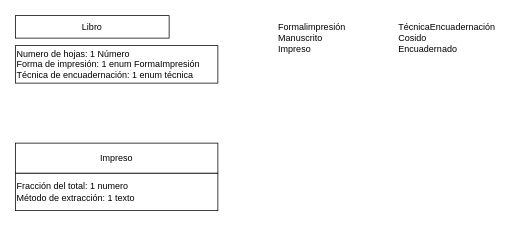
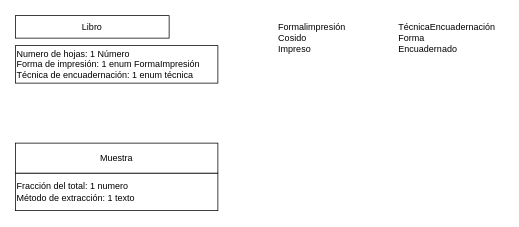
node "Formalimpresión Manuscrito Impreso": label "Formalimpresión Manuscrito Impreso" -> "Formalimpresión Cosido Impreso"
node "TécnicaEncuadernación Cosido Encuadernado": label "TécnicaEncuadernación Cosido Encuadernado" -> "TécnicaEncuadernación Forma Encuadernado"
node "Impreso": label "Impreso" -> "Muestra"
